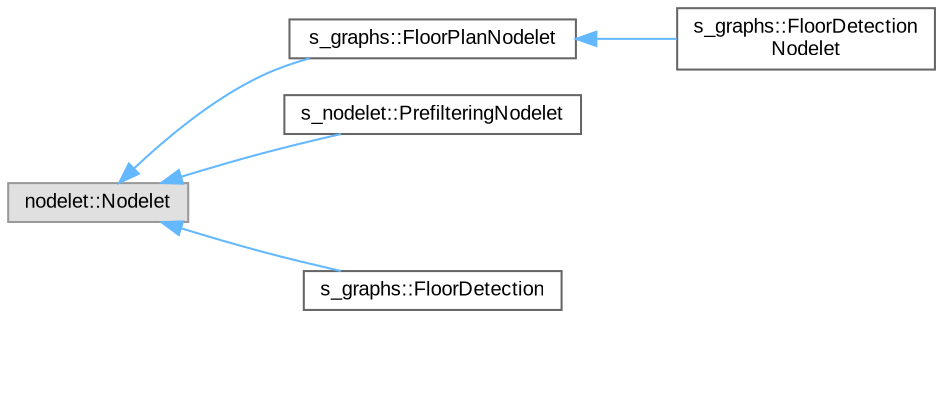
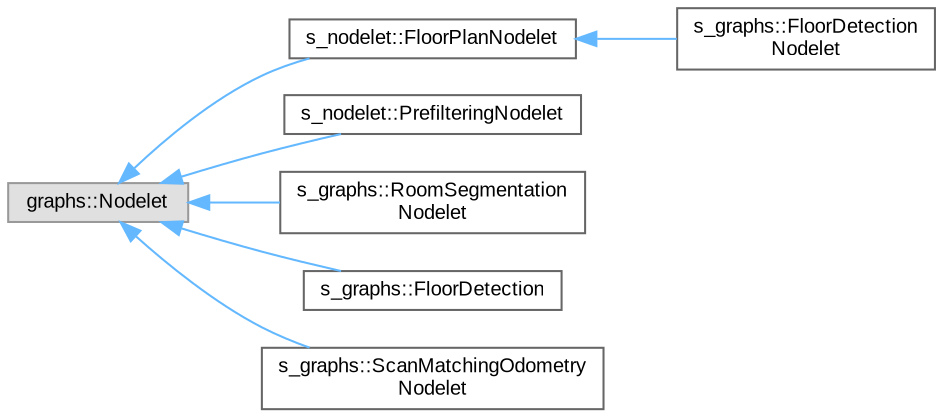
node "s_graphs::FloorPlanNodelet": label "s_graphs::FloorPlanNodelet" -> "s_nodelet::FloorPlanNodelet"
node "nodelet::Nodelet": label "nodelet::Nodelet" -> "graphs::Nodelet"
node "s_graphs::RoomSegmentation Nodelet": added
node "s_graphs::ScanMatchingOdometry Nodelet": added
